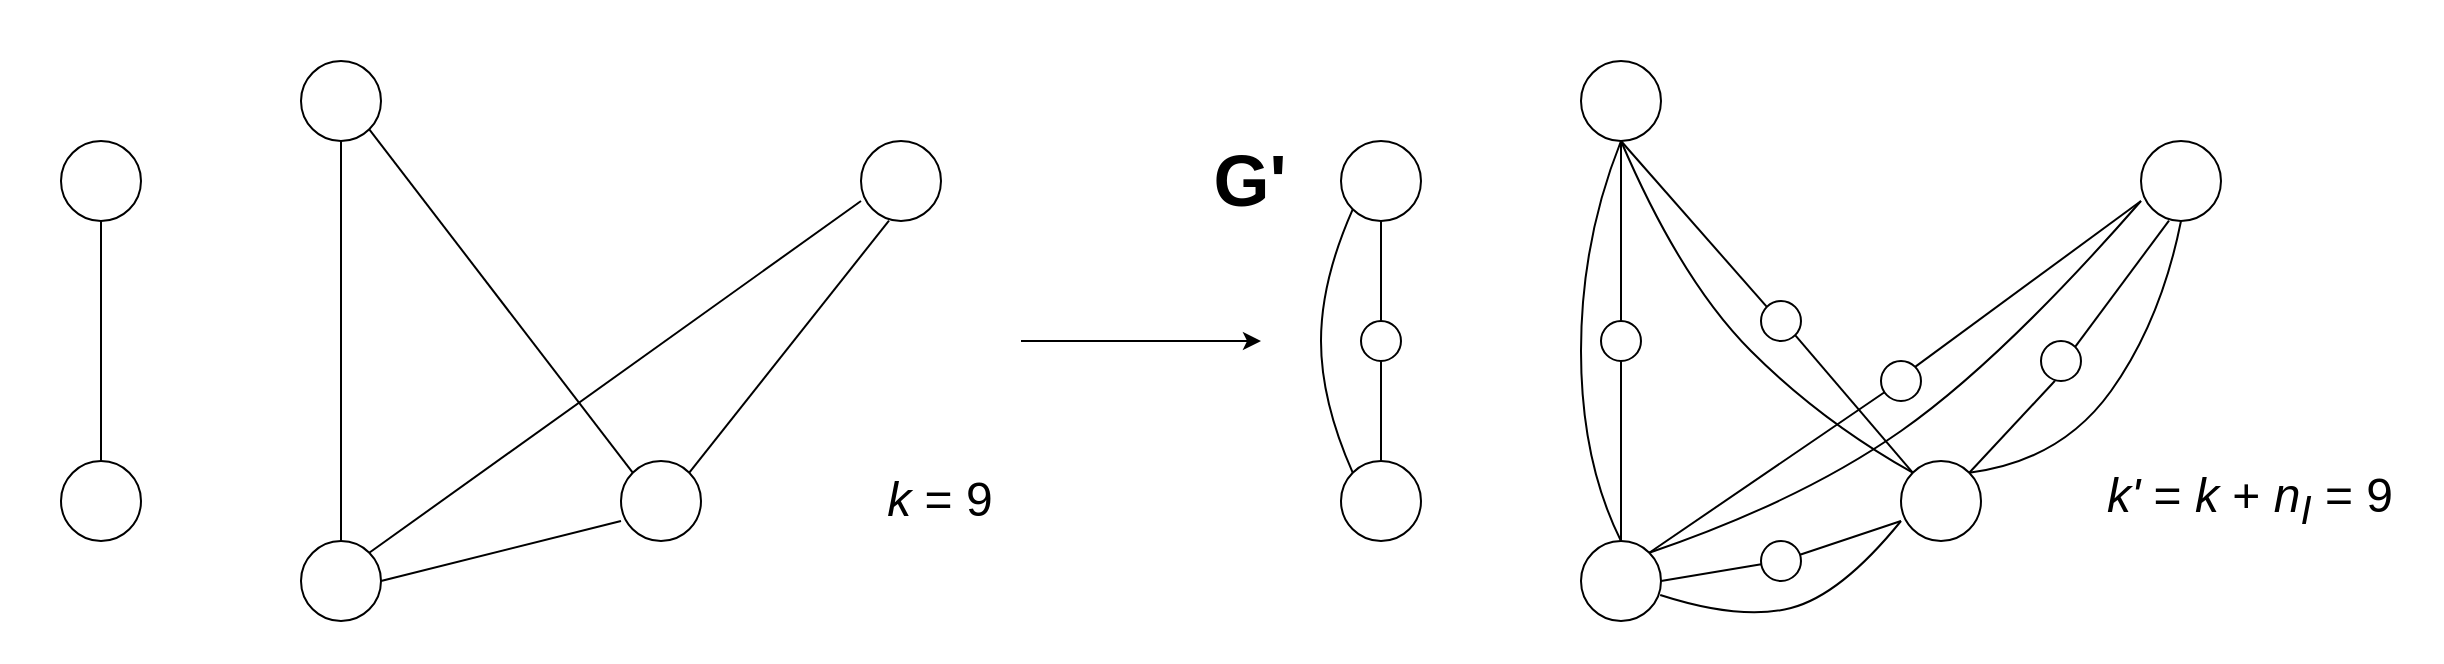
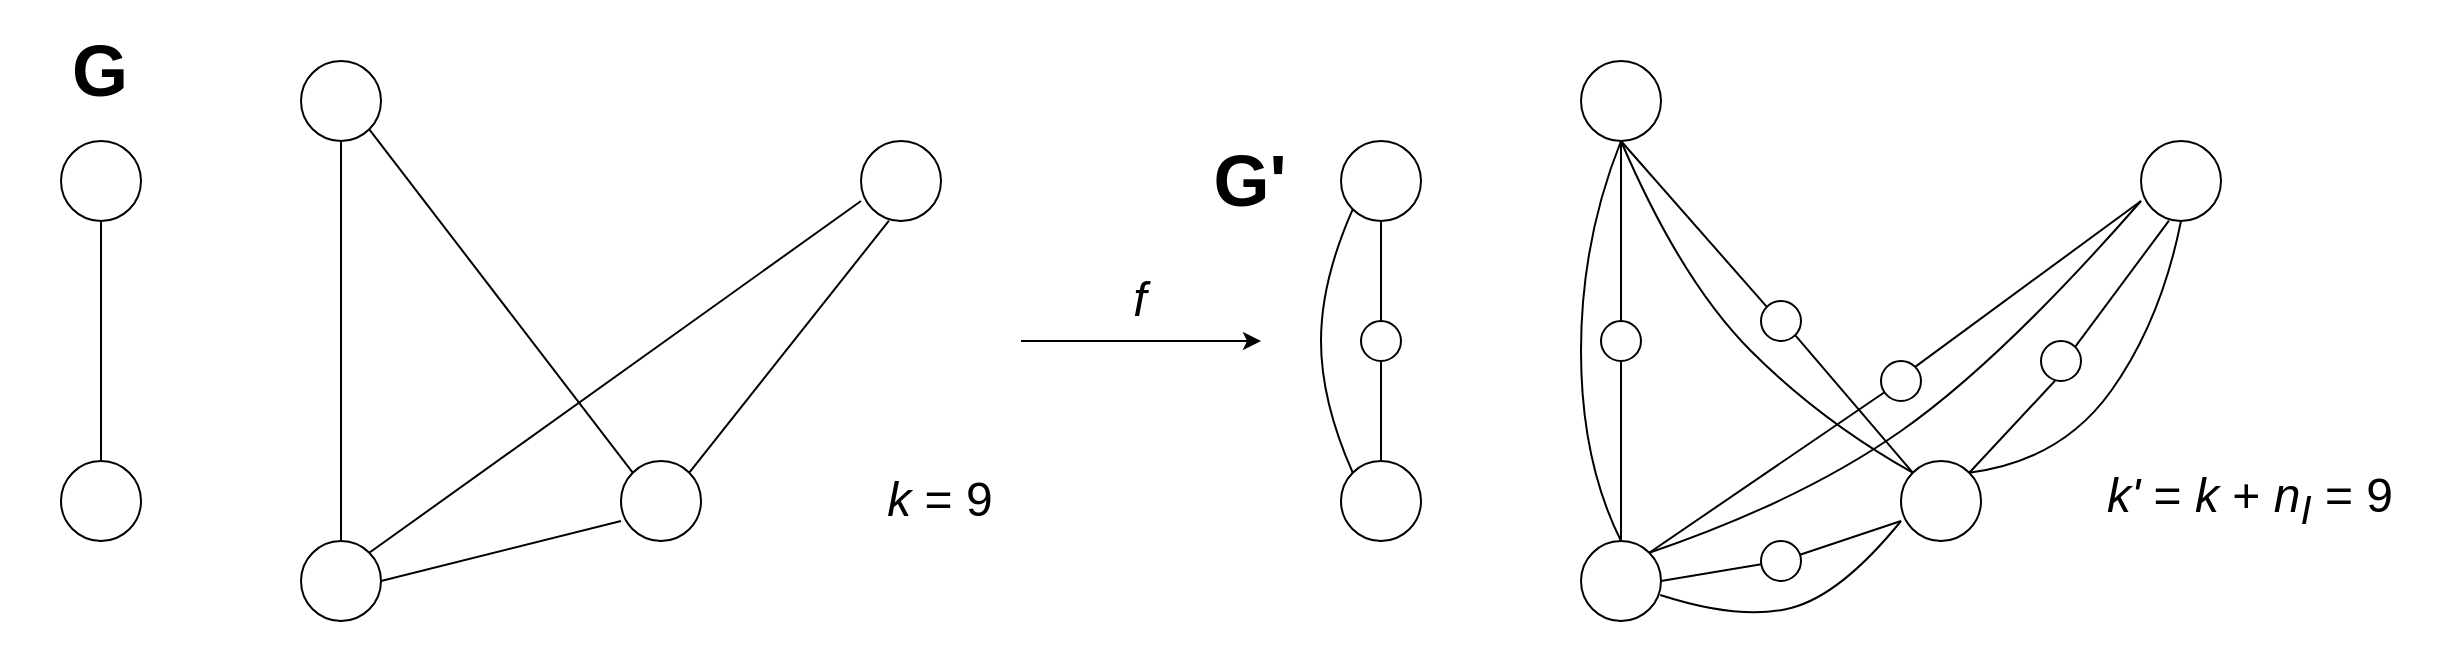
node "G": added
node "f": added
